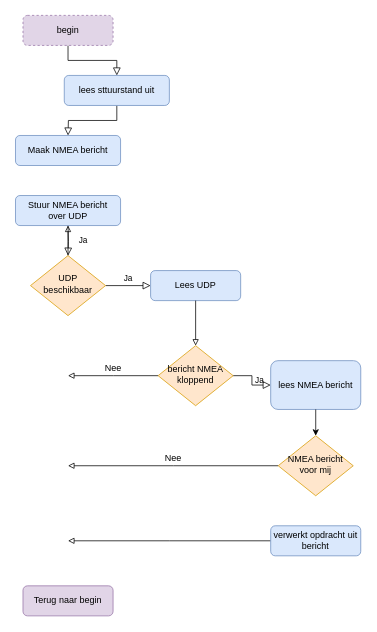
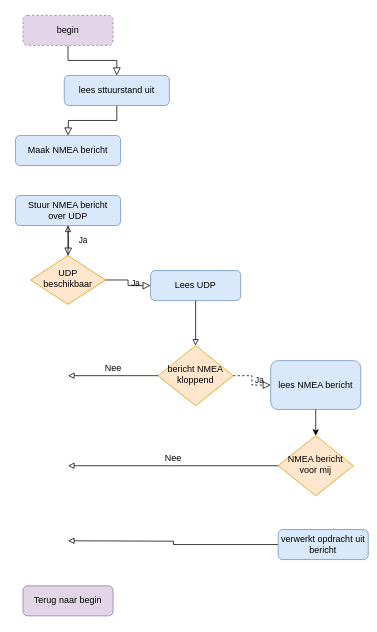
node "UDP beschikbaar": size 75x60 -> 75x49
edge "bericht NMEA kloppend" -> "lees NMEA bericht": style solid -> dashed
node "verwerkt opdracht uit bericht": moved (315, 540) -> (323, 544)
